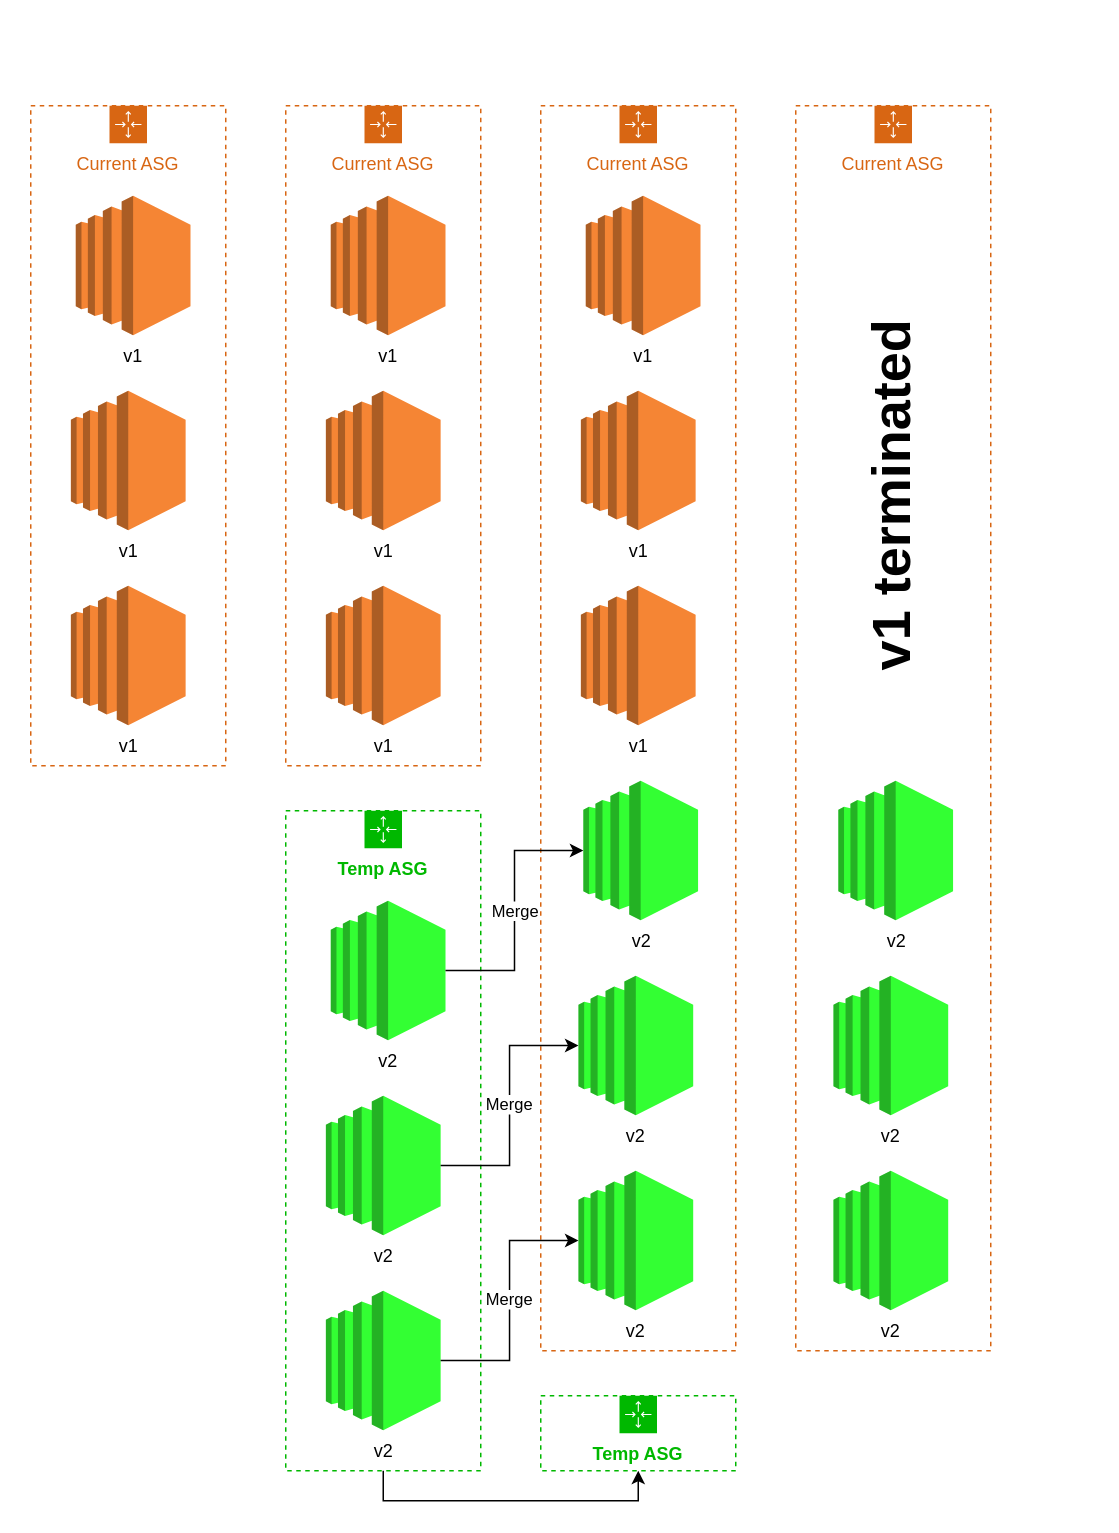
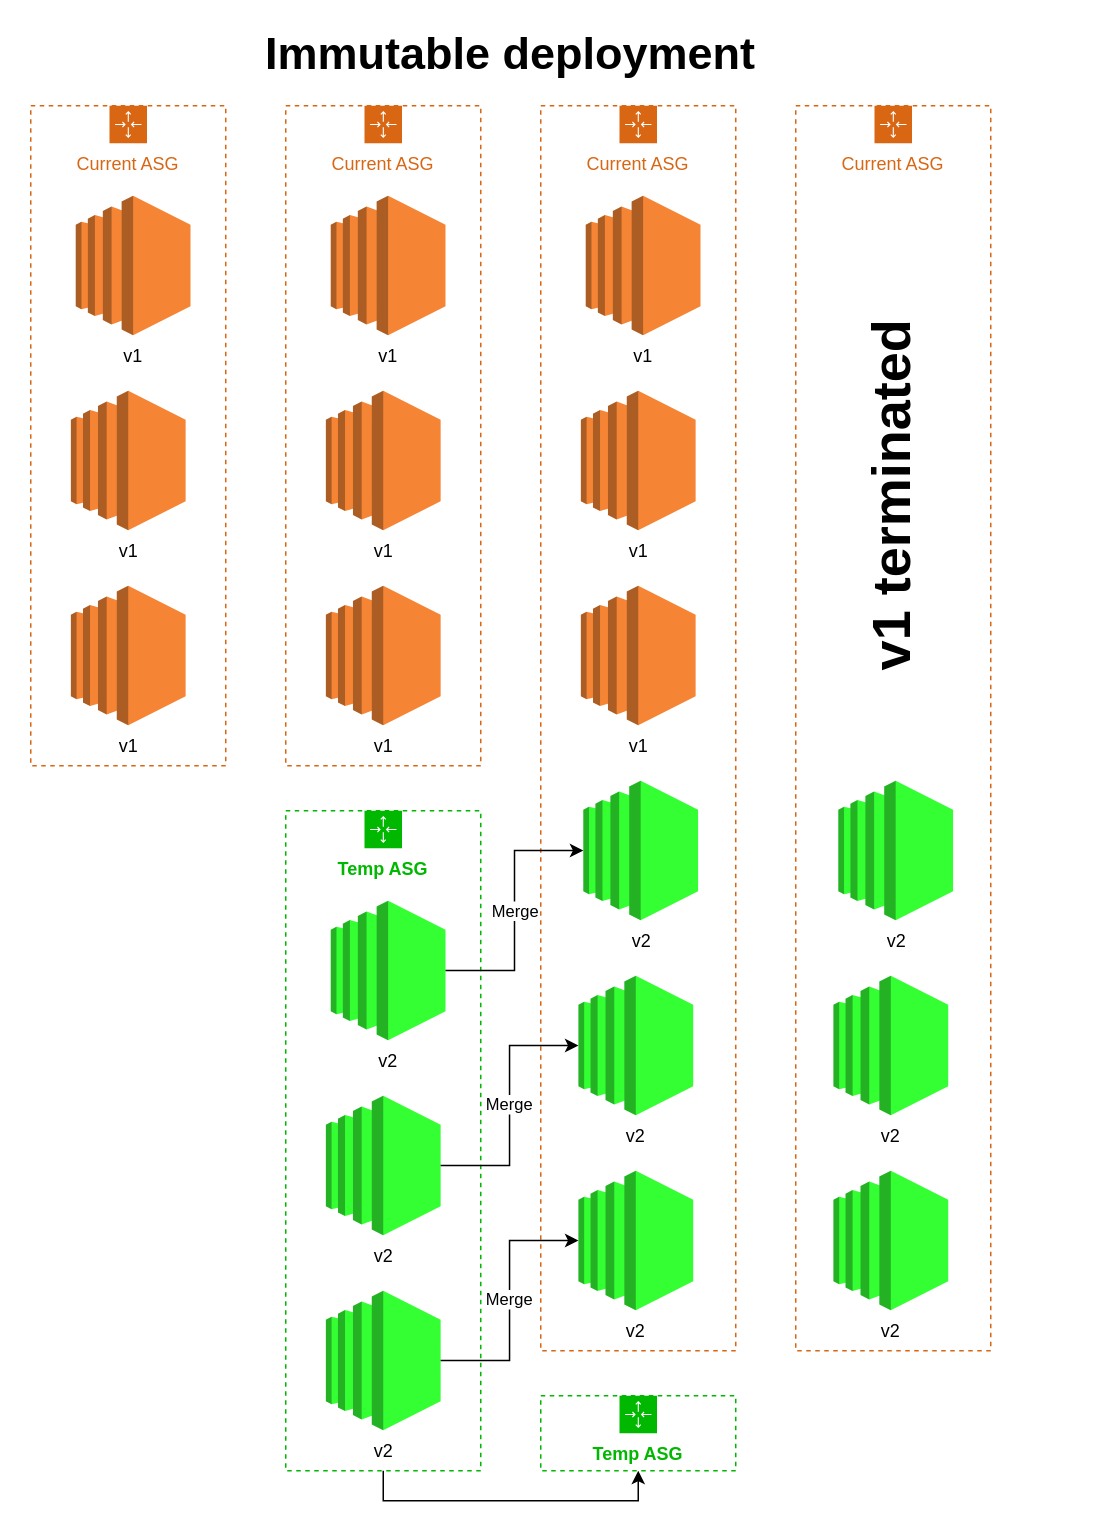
node "Immutable deployment": added
